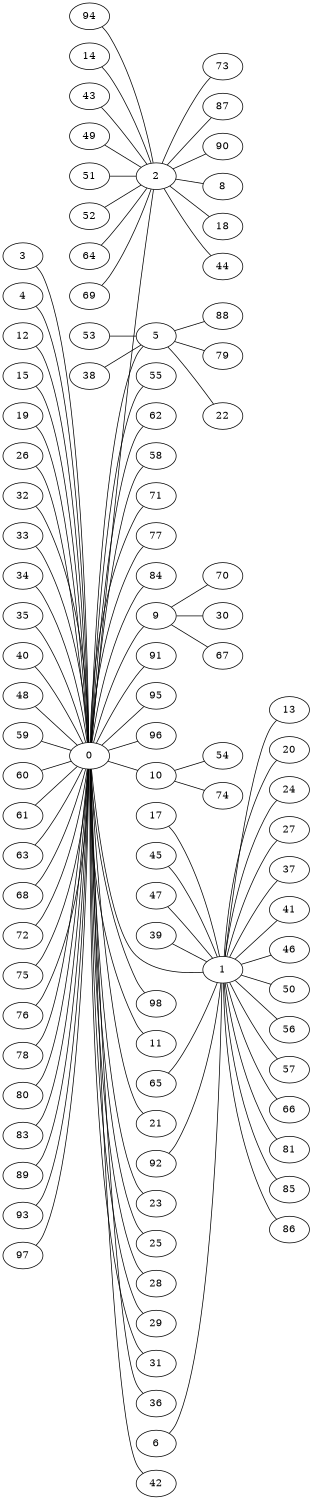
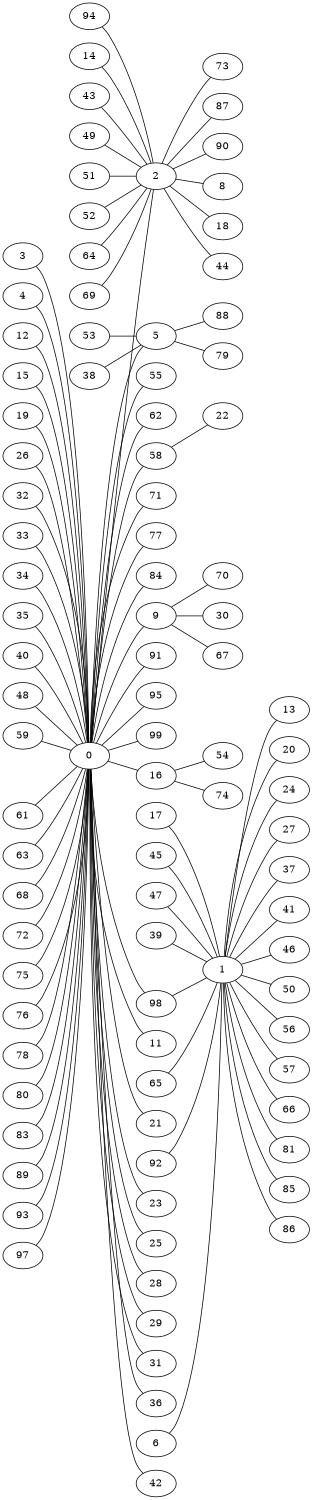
edge "5" -- "22": now "58" -- "22"
node "96": label "96" -> "99"
node "60": removed
node "10": label "10" -> "16"
edge "0" -- "1": now "98" -- "1"
